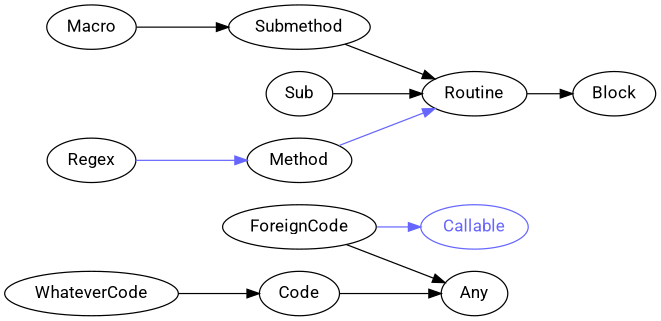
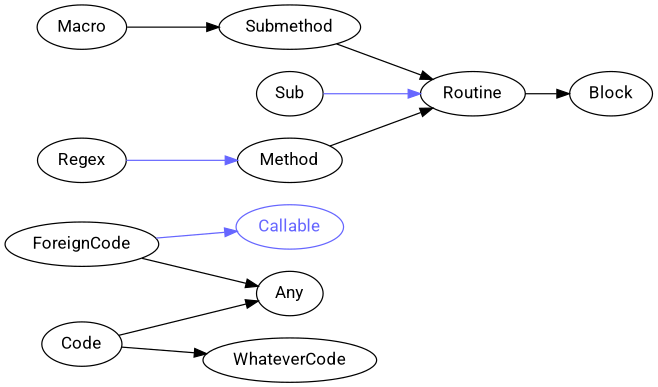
edge "Sub" -> "Routine": color #000000 -> #6666ff
edge "Method" -> "Routine": color #6666ff -> #000000
edge "WhateverCode" -> "Code": reversed
